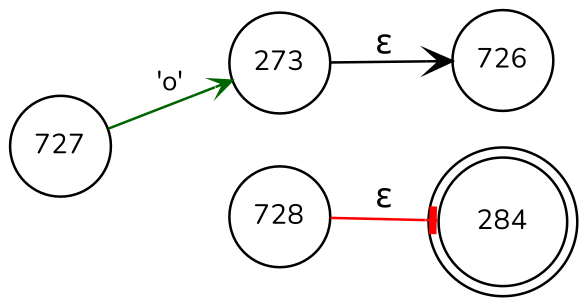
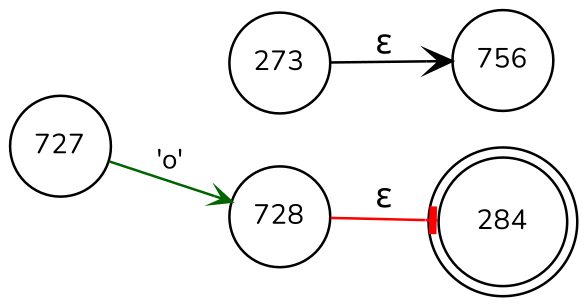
node "726": label "726" -> "756"
edge "727" -> "273": now "727" -> "728"
